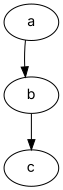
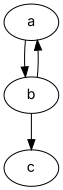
edge "b" -> "a": added
